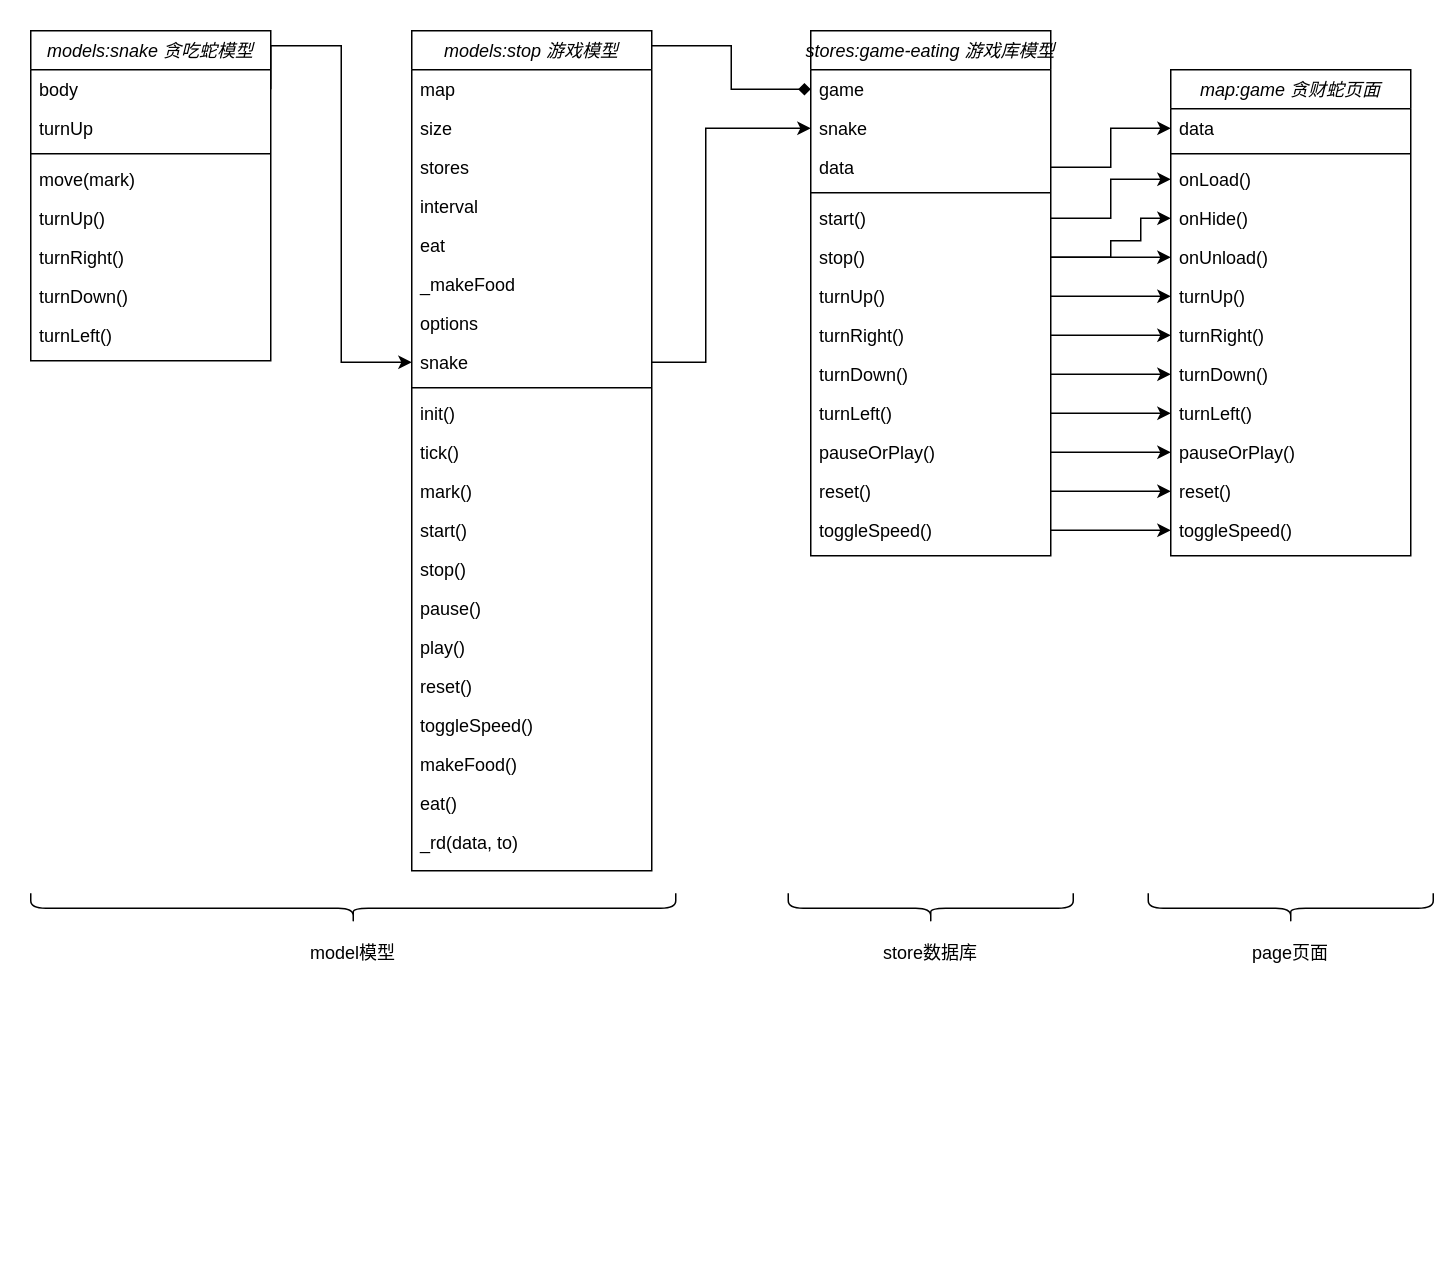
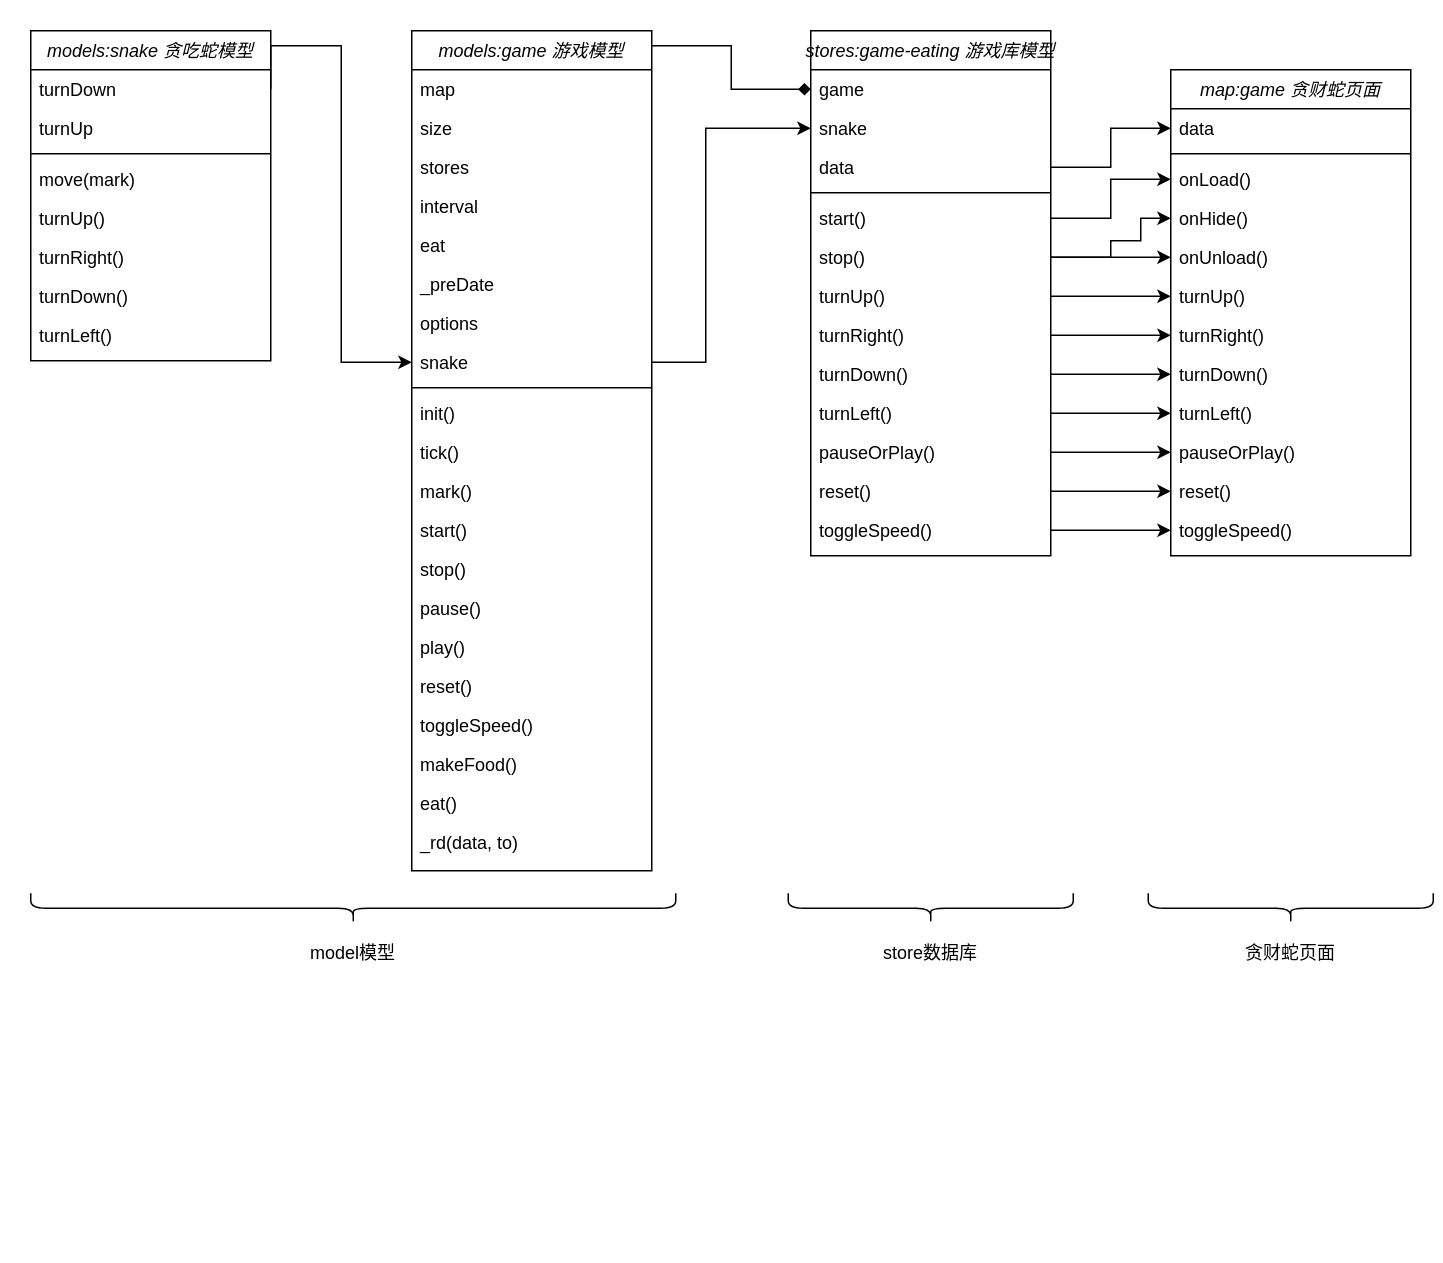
node "models:stop 游戏模型": label "models:stop 游戏模型" -> "models:game 游戏模型"
node "body": label "body" -> "turnDown"
node "_makeFood": label "_makeFood" -> "_preDate"
node "page页面": label "page页面" -> "贪财蛇页面"
